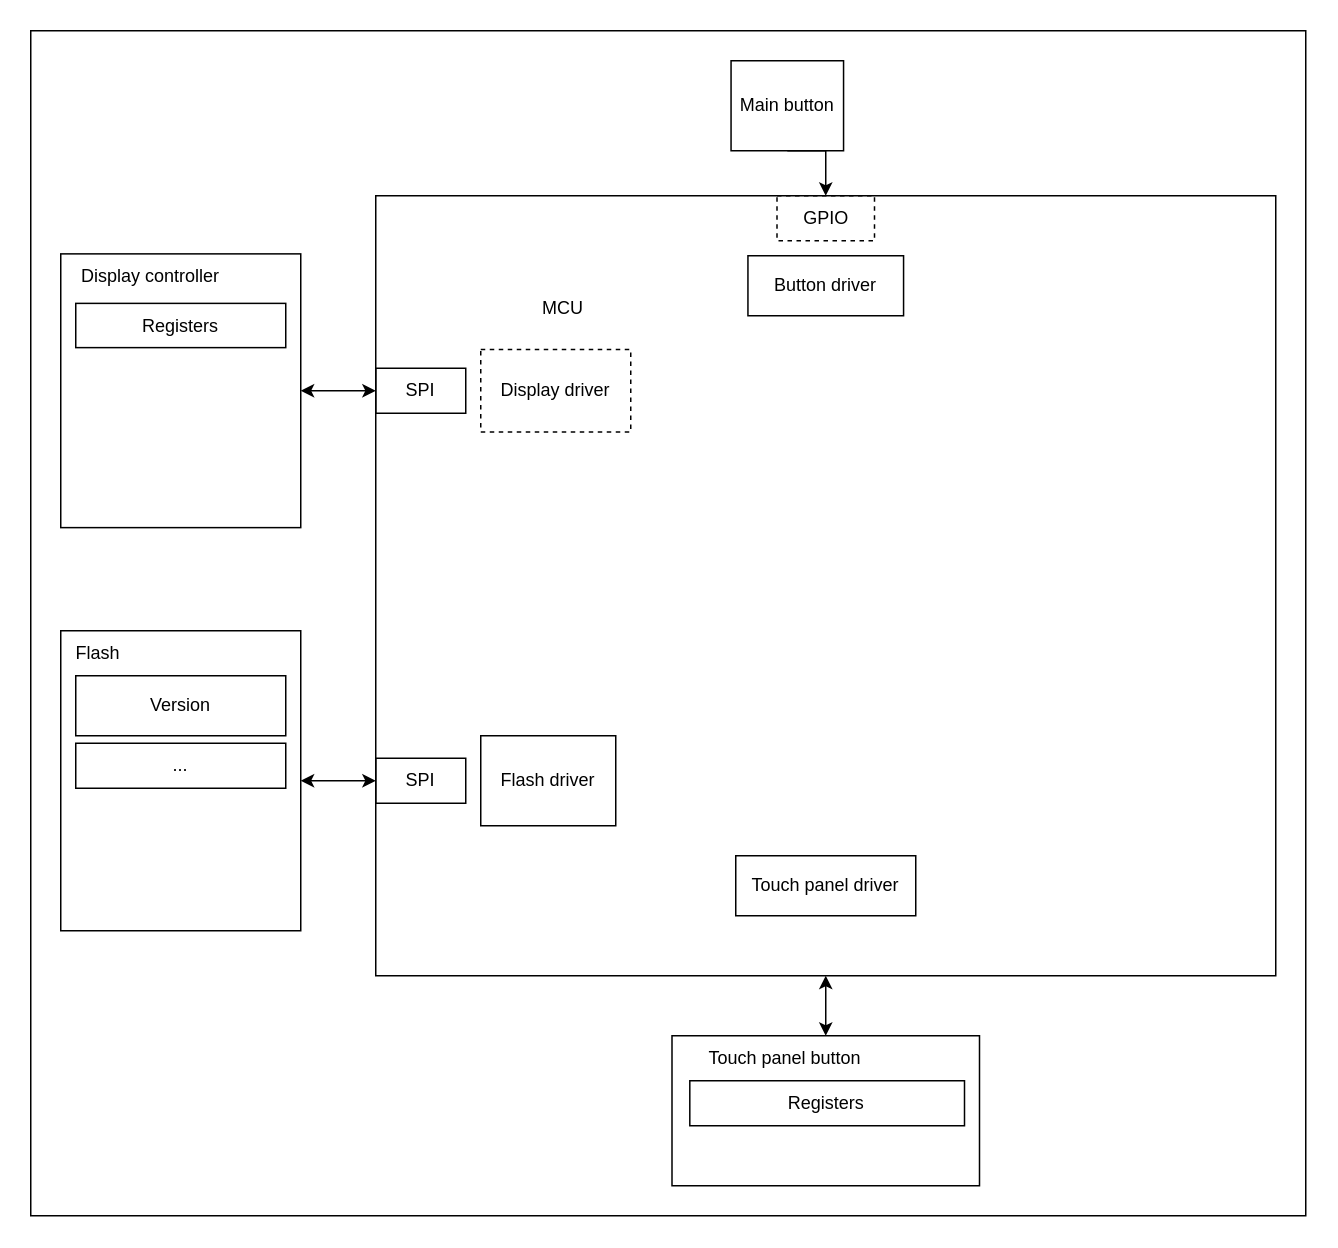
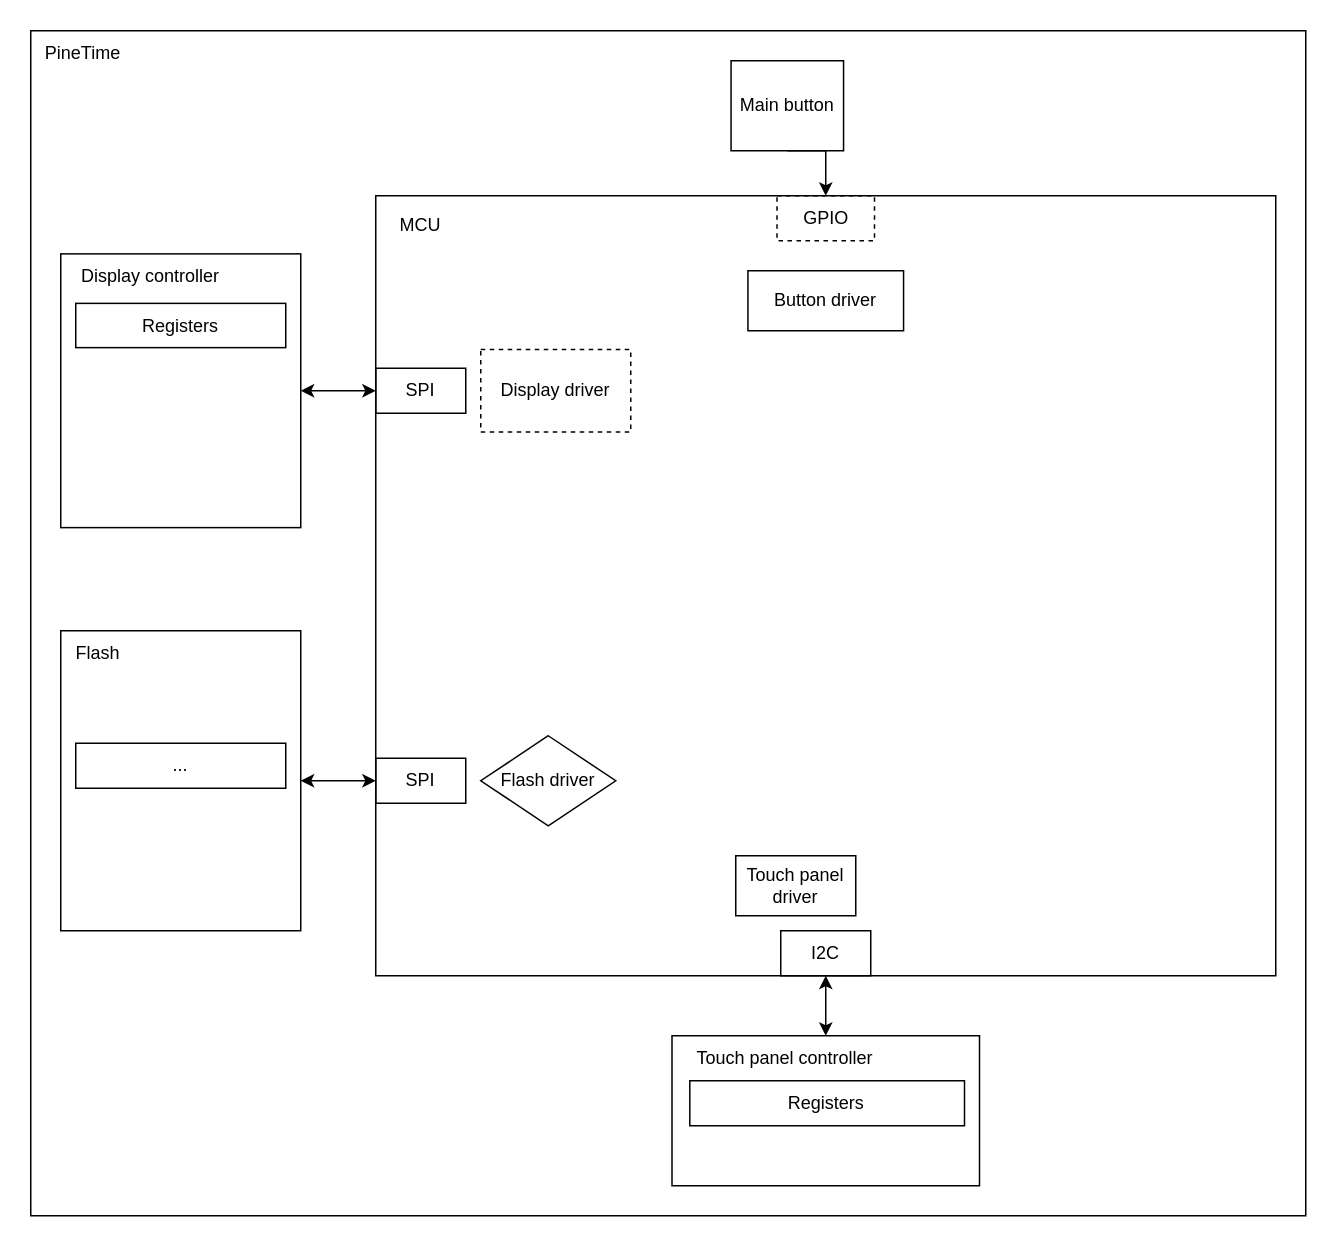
node "PineTime": added
node "Button driver": moved (826, 286) -> (826, 301)
node "MCU": moved (563, 308) -> (421, 226)
node "Version": removed
node "Flash driver": shape rectangle -> diamond
node "Touch panel driver": size 180x60 -> 120x60
node "I2C": added
node "Touch panel button": label "Touch panel button" -> "Touch panel controller"
